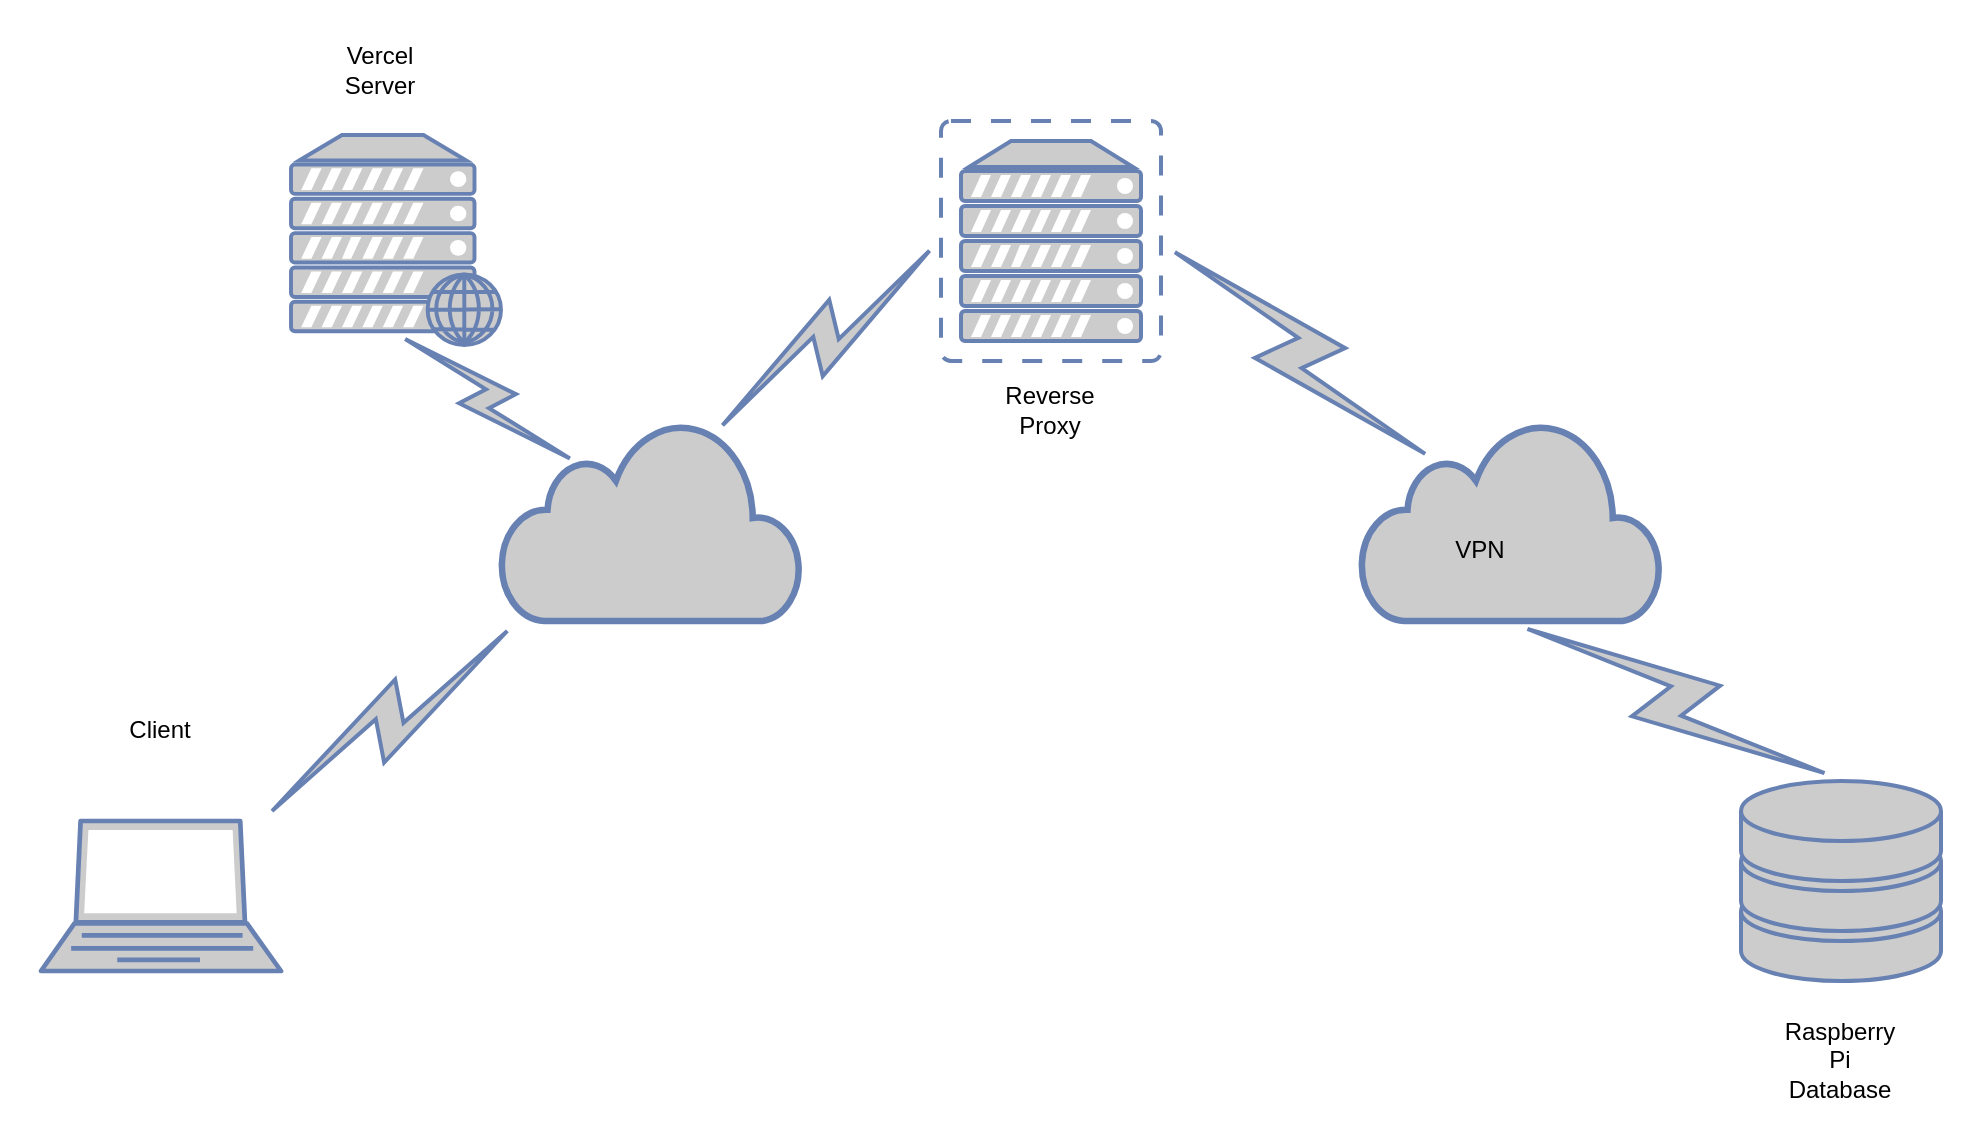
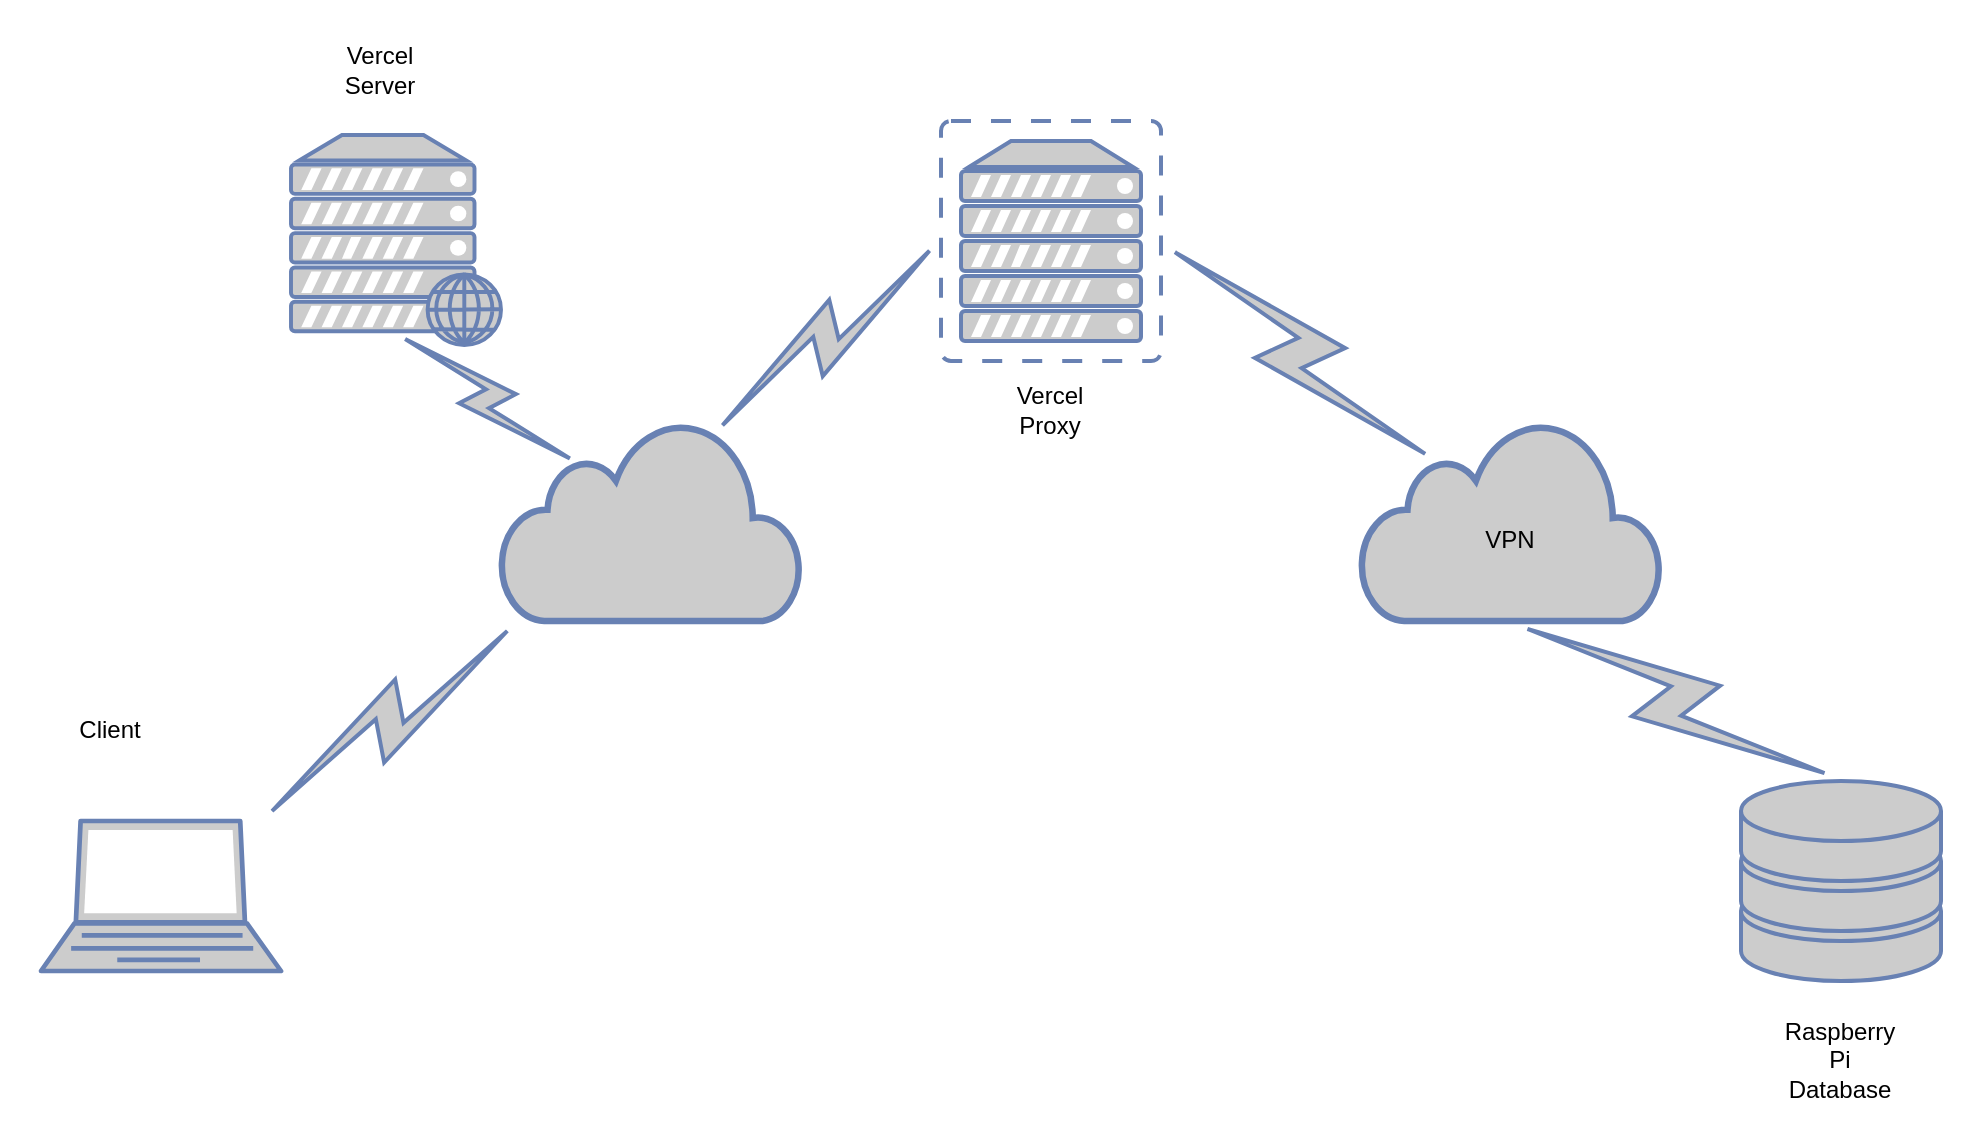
node "Reverse Proxy": label "Reverse Proxy" -> "Vercel Proxy"
node "VPN": moved (1481, 551) -> (1511, 541)
node "Client": moved (161, 731) -> (111, 731)
